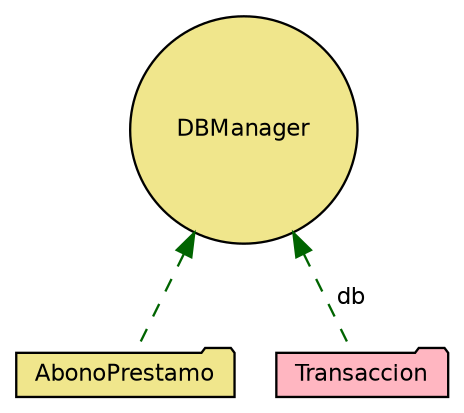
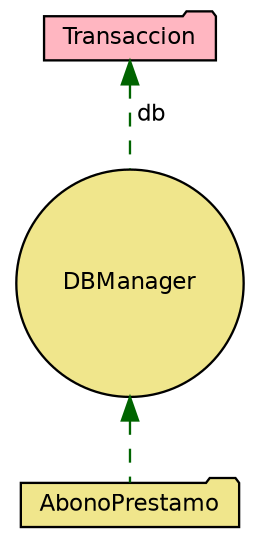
edge "Transaccion" -> "DBManager": reversed
